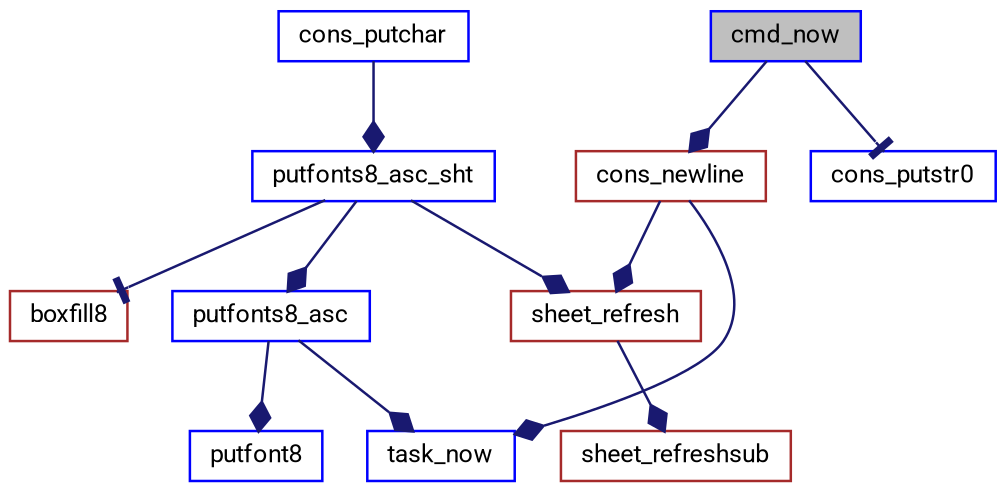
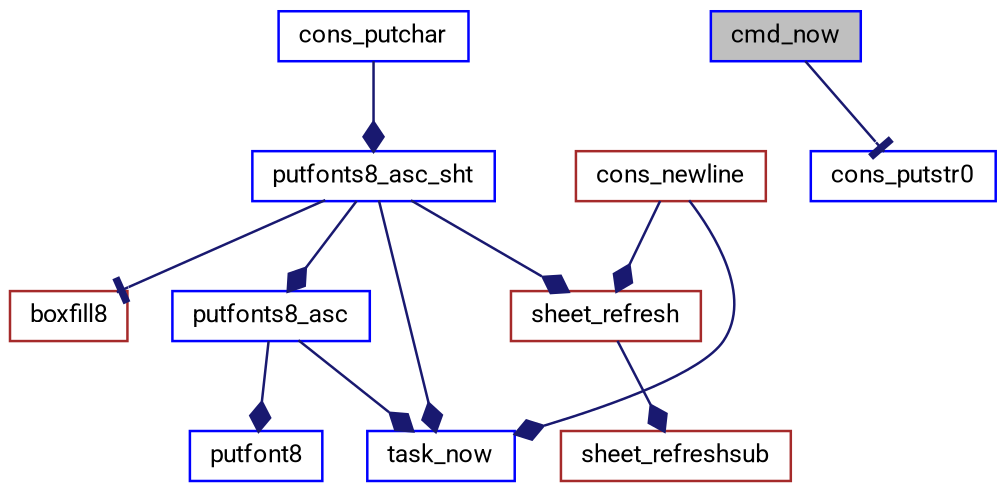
edge "cmd_now" -> "cons_newline": removed
edge "putfonts8_asc_sht" -> "task_now": added
